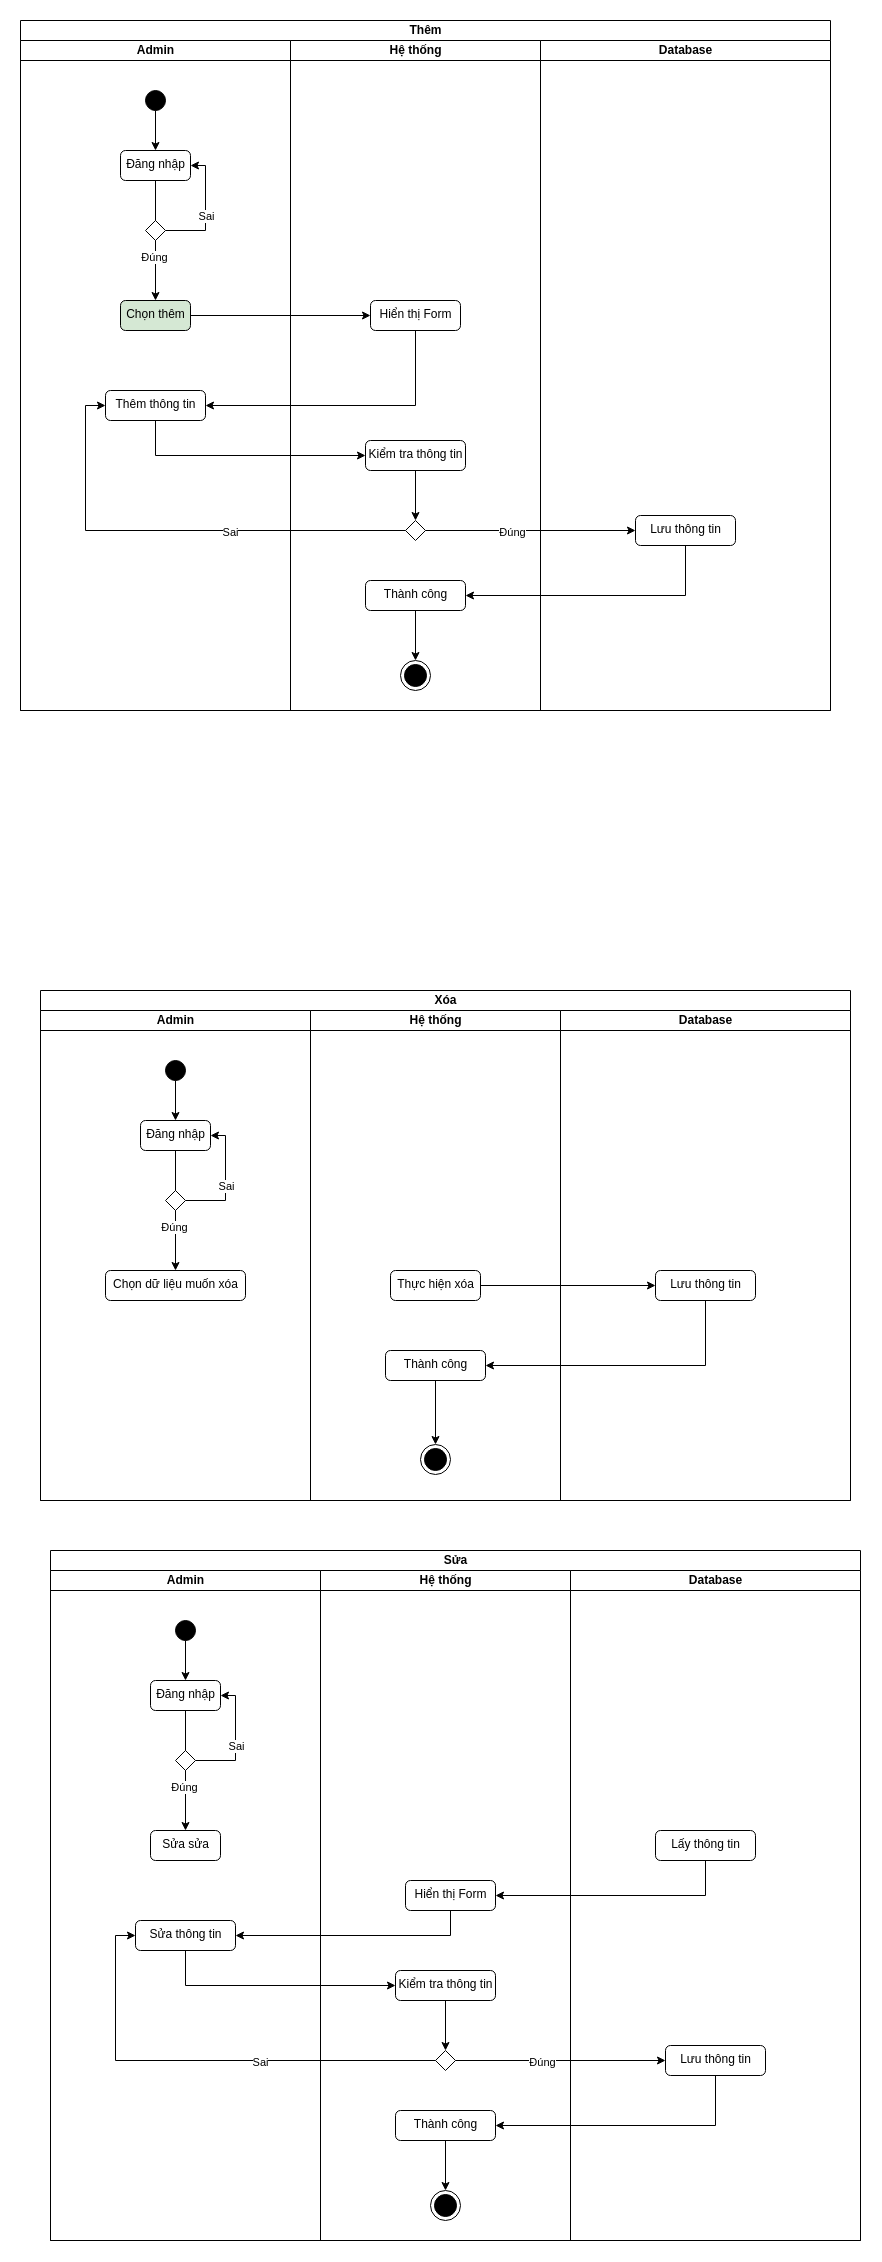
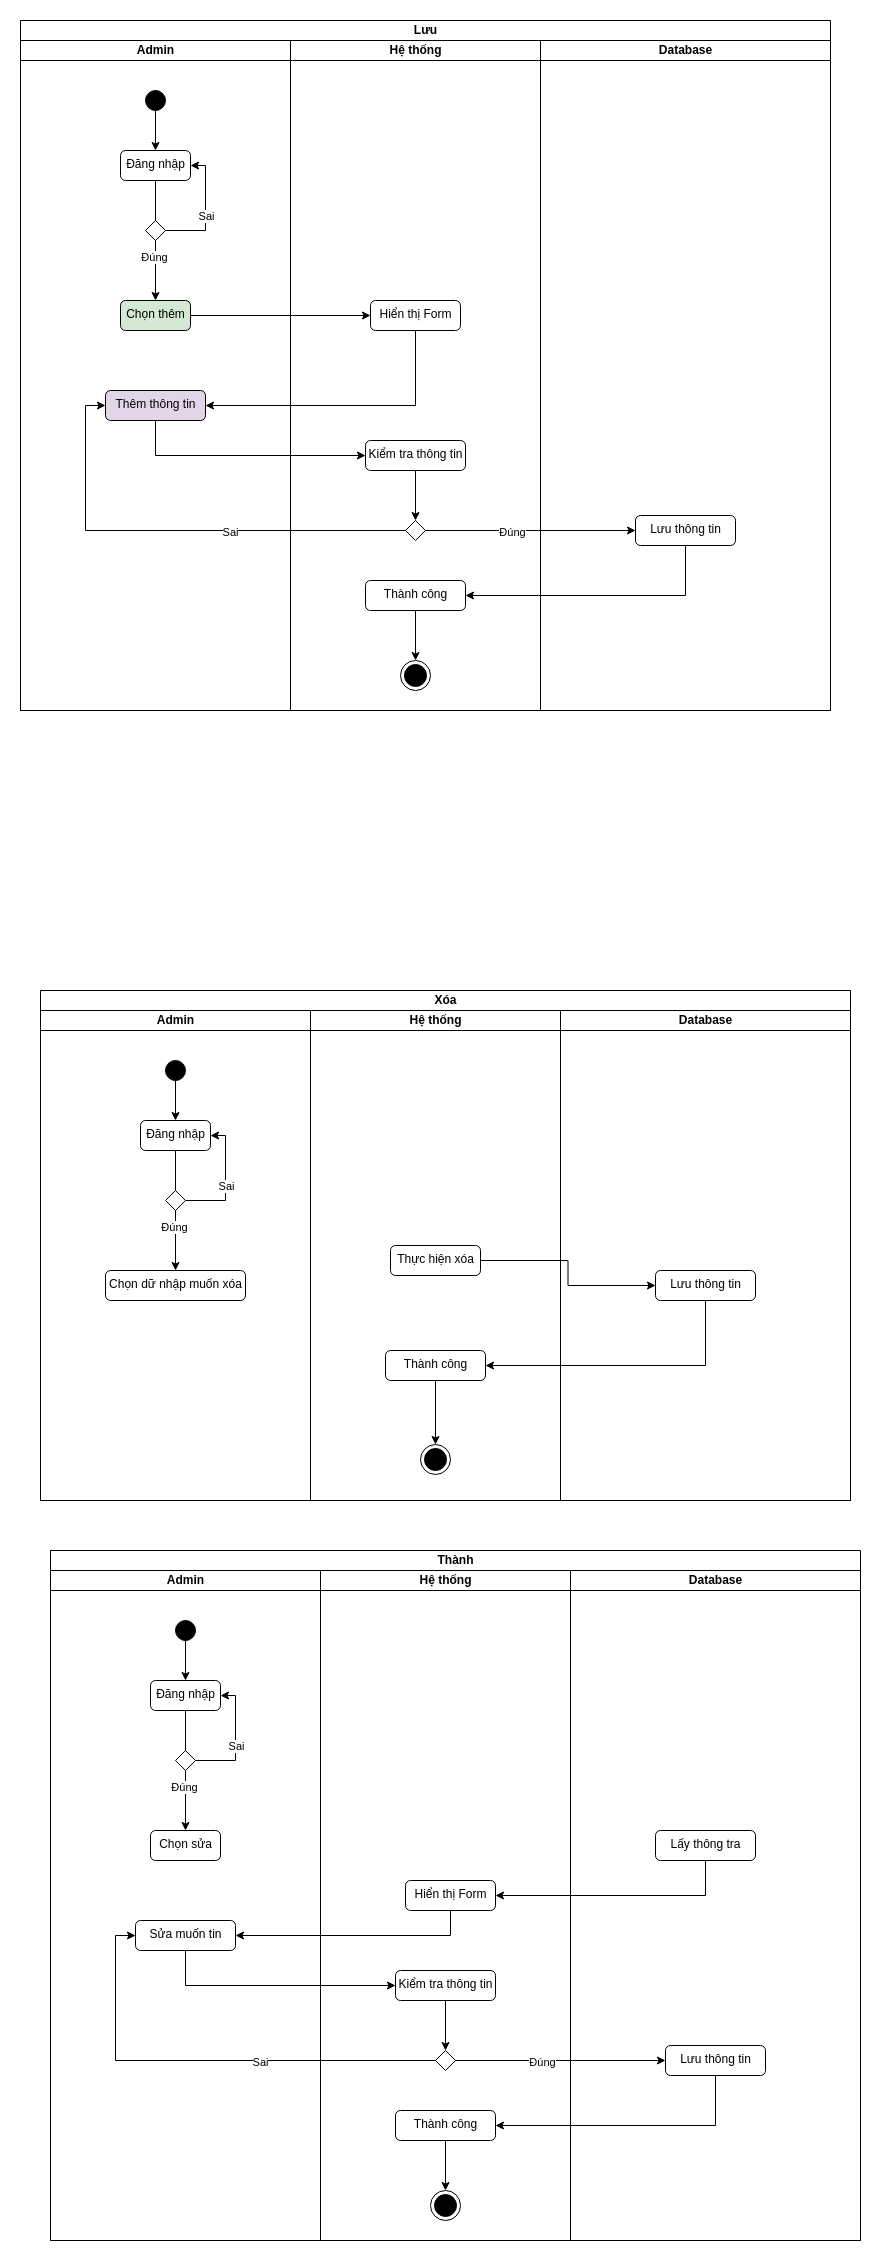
node "Thêm": label "Thêm" -> "Lưu"
node "Thêm thông tin": fillcolor #ffffff -> #e1d5e7
node "Chọn dữ liệu muốn xóa": label "Chọn dữ liệu muốn xóa" -> "Chọn dữ nhập muốn xóa"
node "Thực hiện xóa": moved (436, 1286) -> (436, 1261)
node "Sửa": label "Sửa" -> "Thành"
node "Sửa sửa": label "Sửa sửa" -> "Chọn sửa"
node "Lấy thông tin": label "Lấy thông tin" -> "Lấy thông tra"
node "Sửa thông tin": label "Sửa thông tin" -> "Sửa muốn tin"
